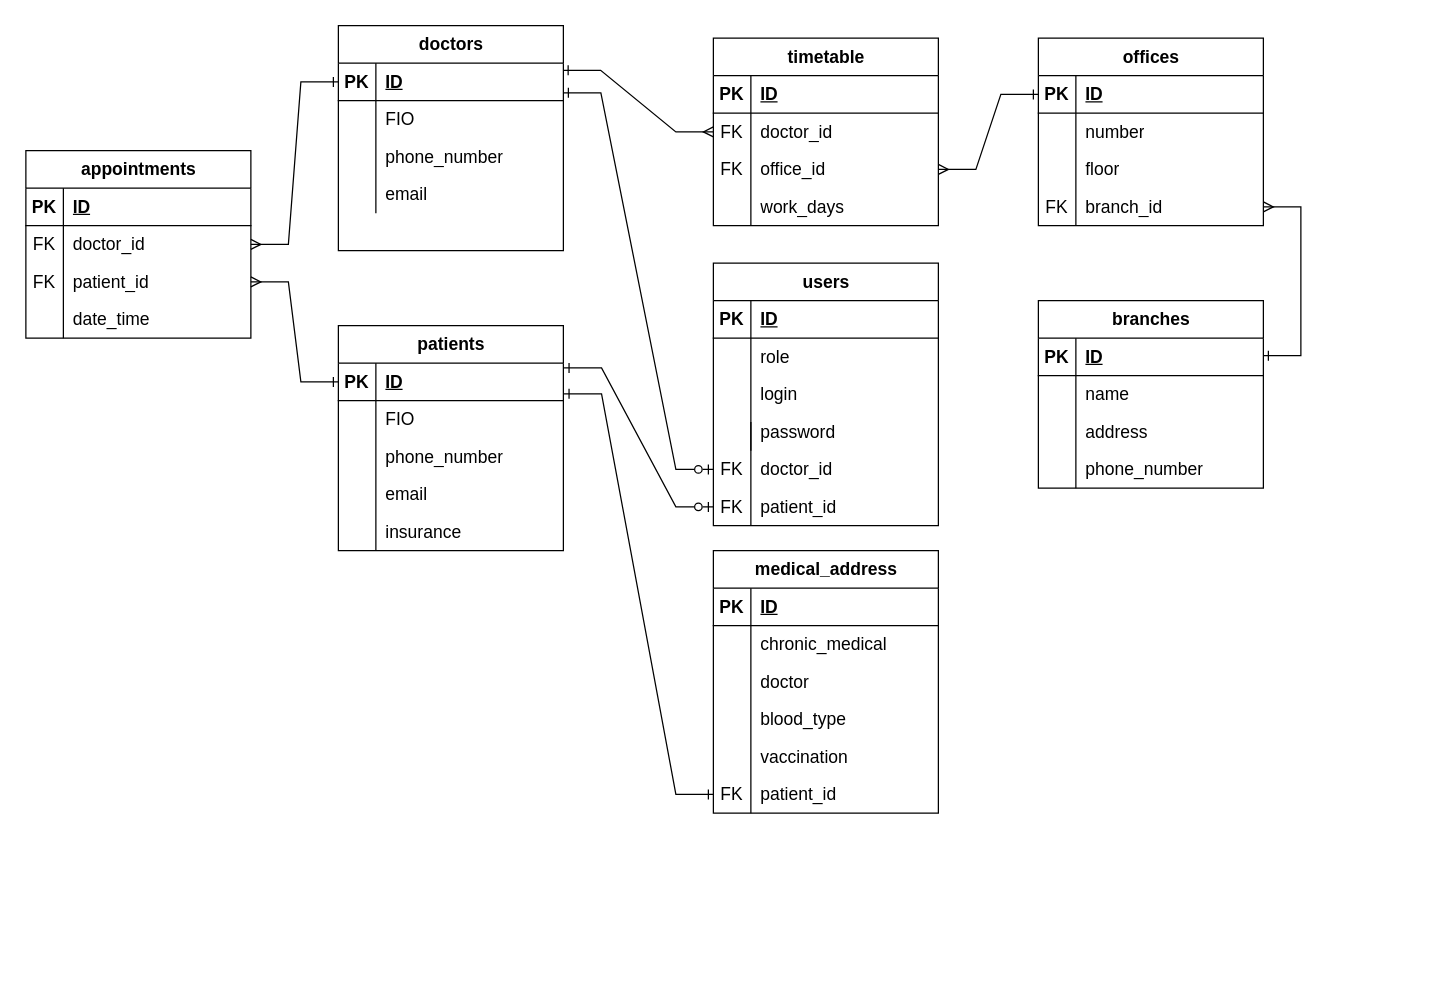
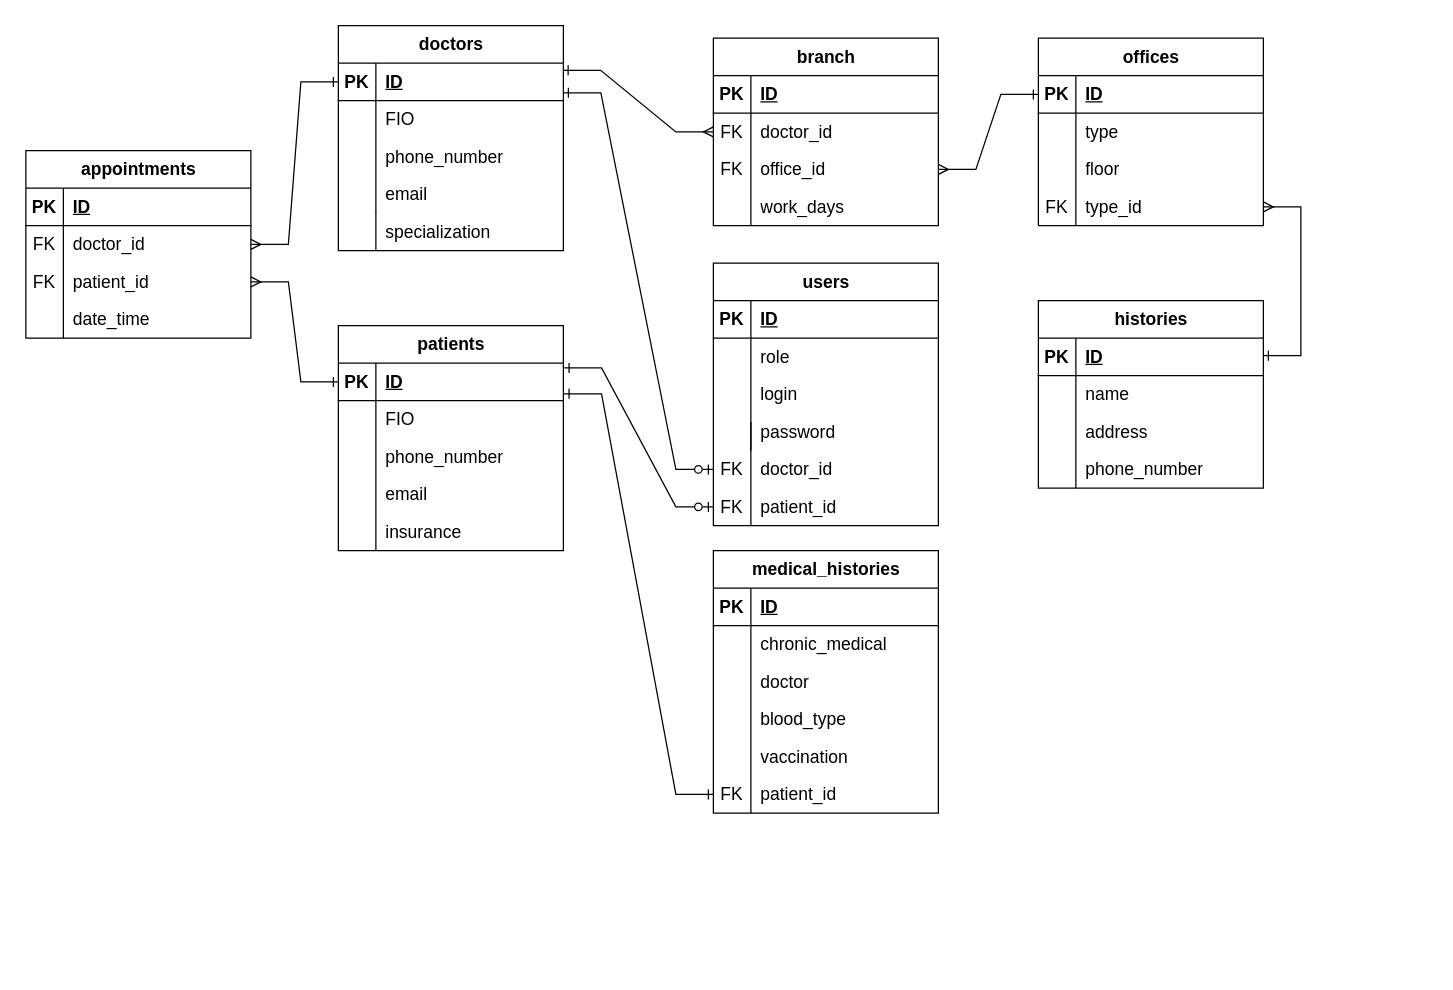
node "timetable": label "timetable" -> "branch"
node "number": label "number" -> "type"
node "branch_id": label "branch_id" -> "type_id"
node "specialization": added
node "branches": label "branches" -> "histories"
node "medical_address": label "medical_address" -> "medical_histories"
